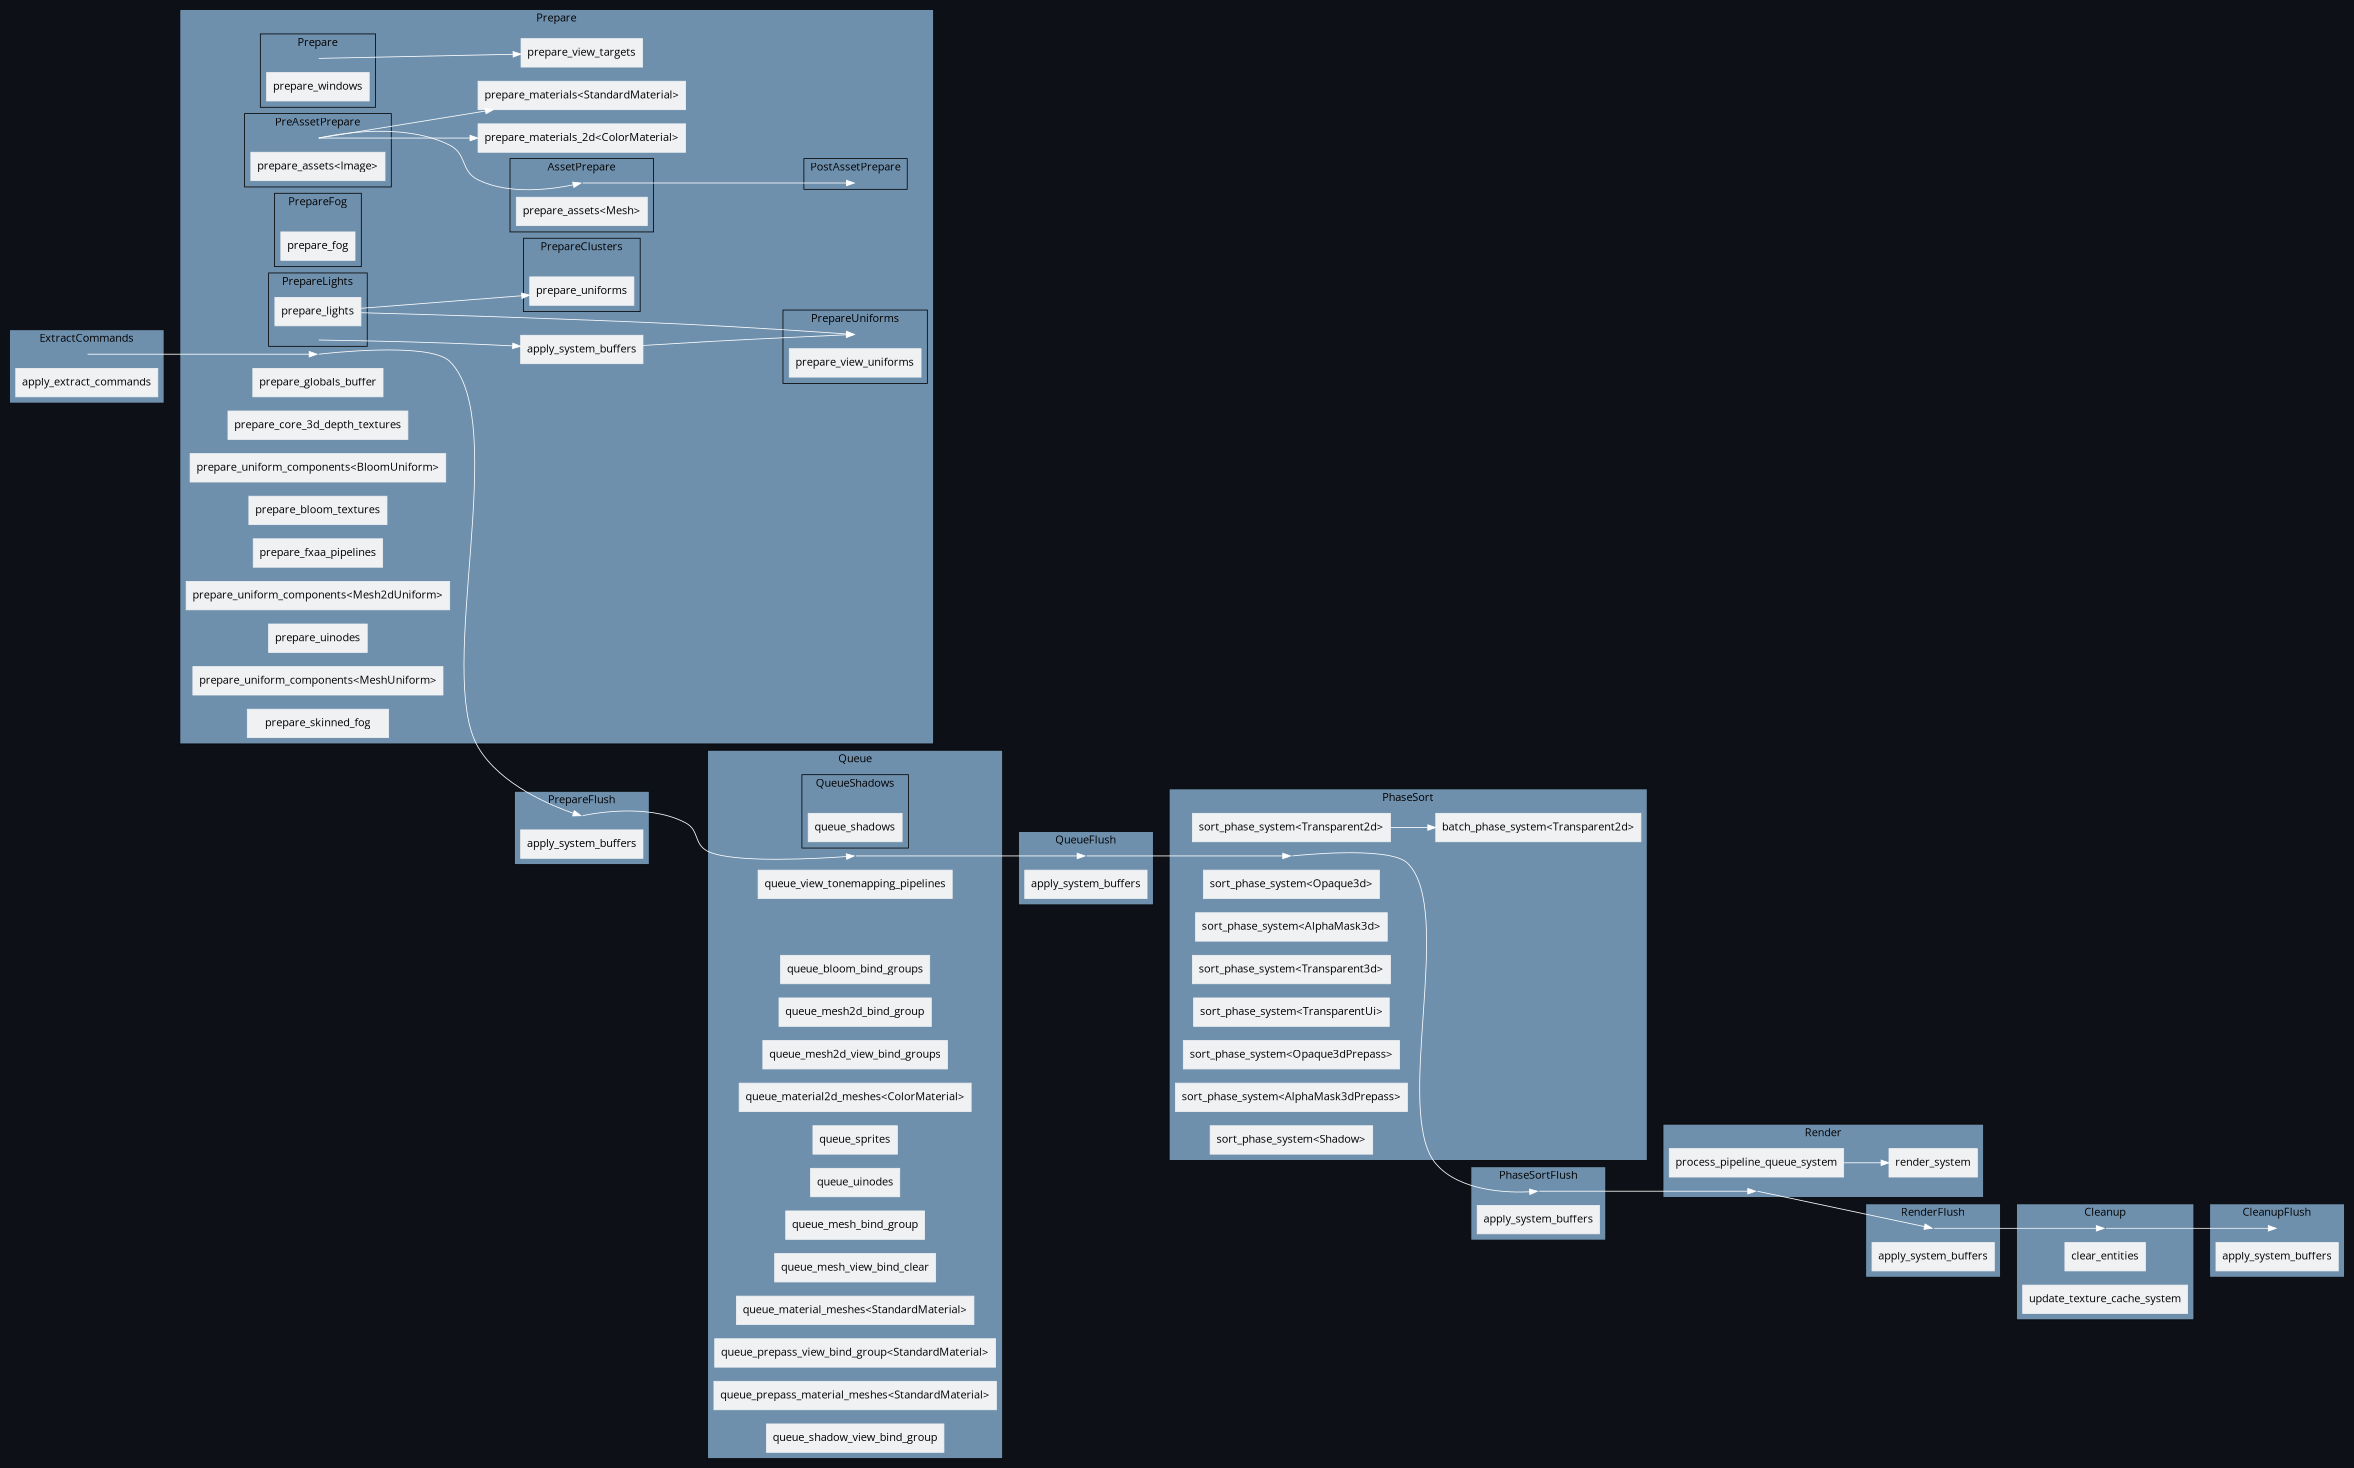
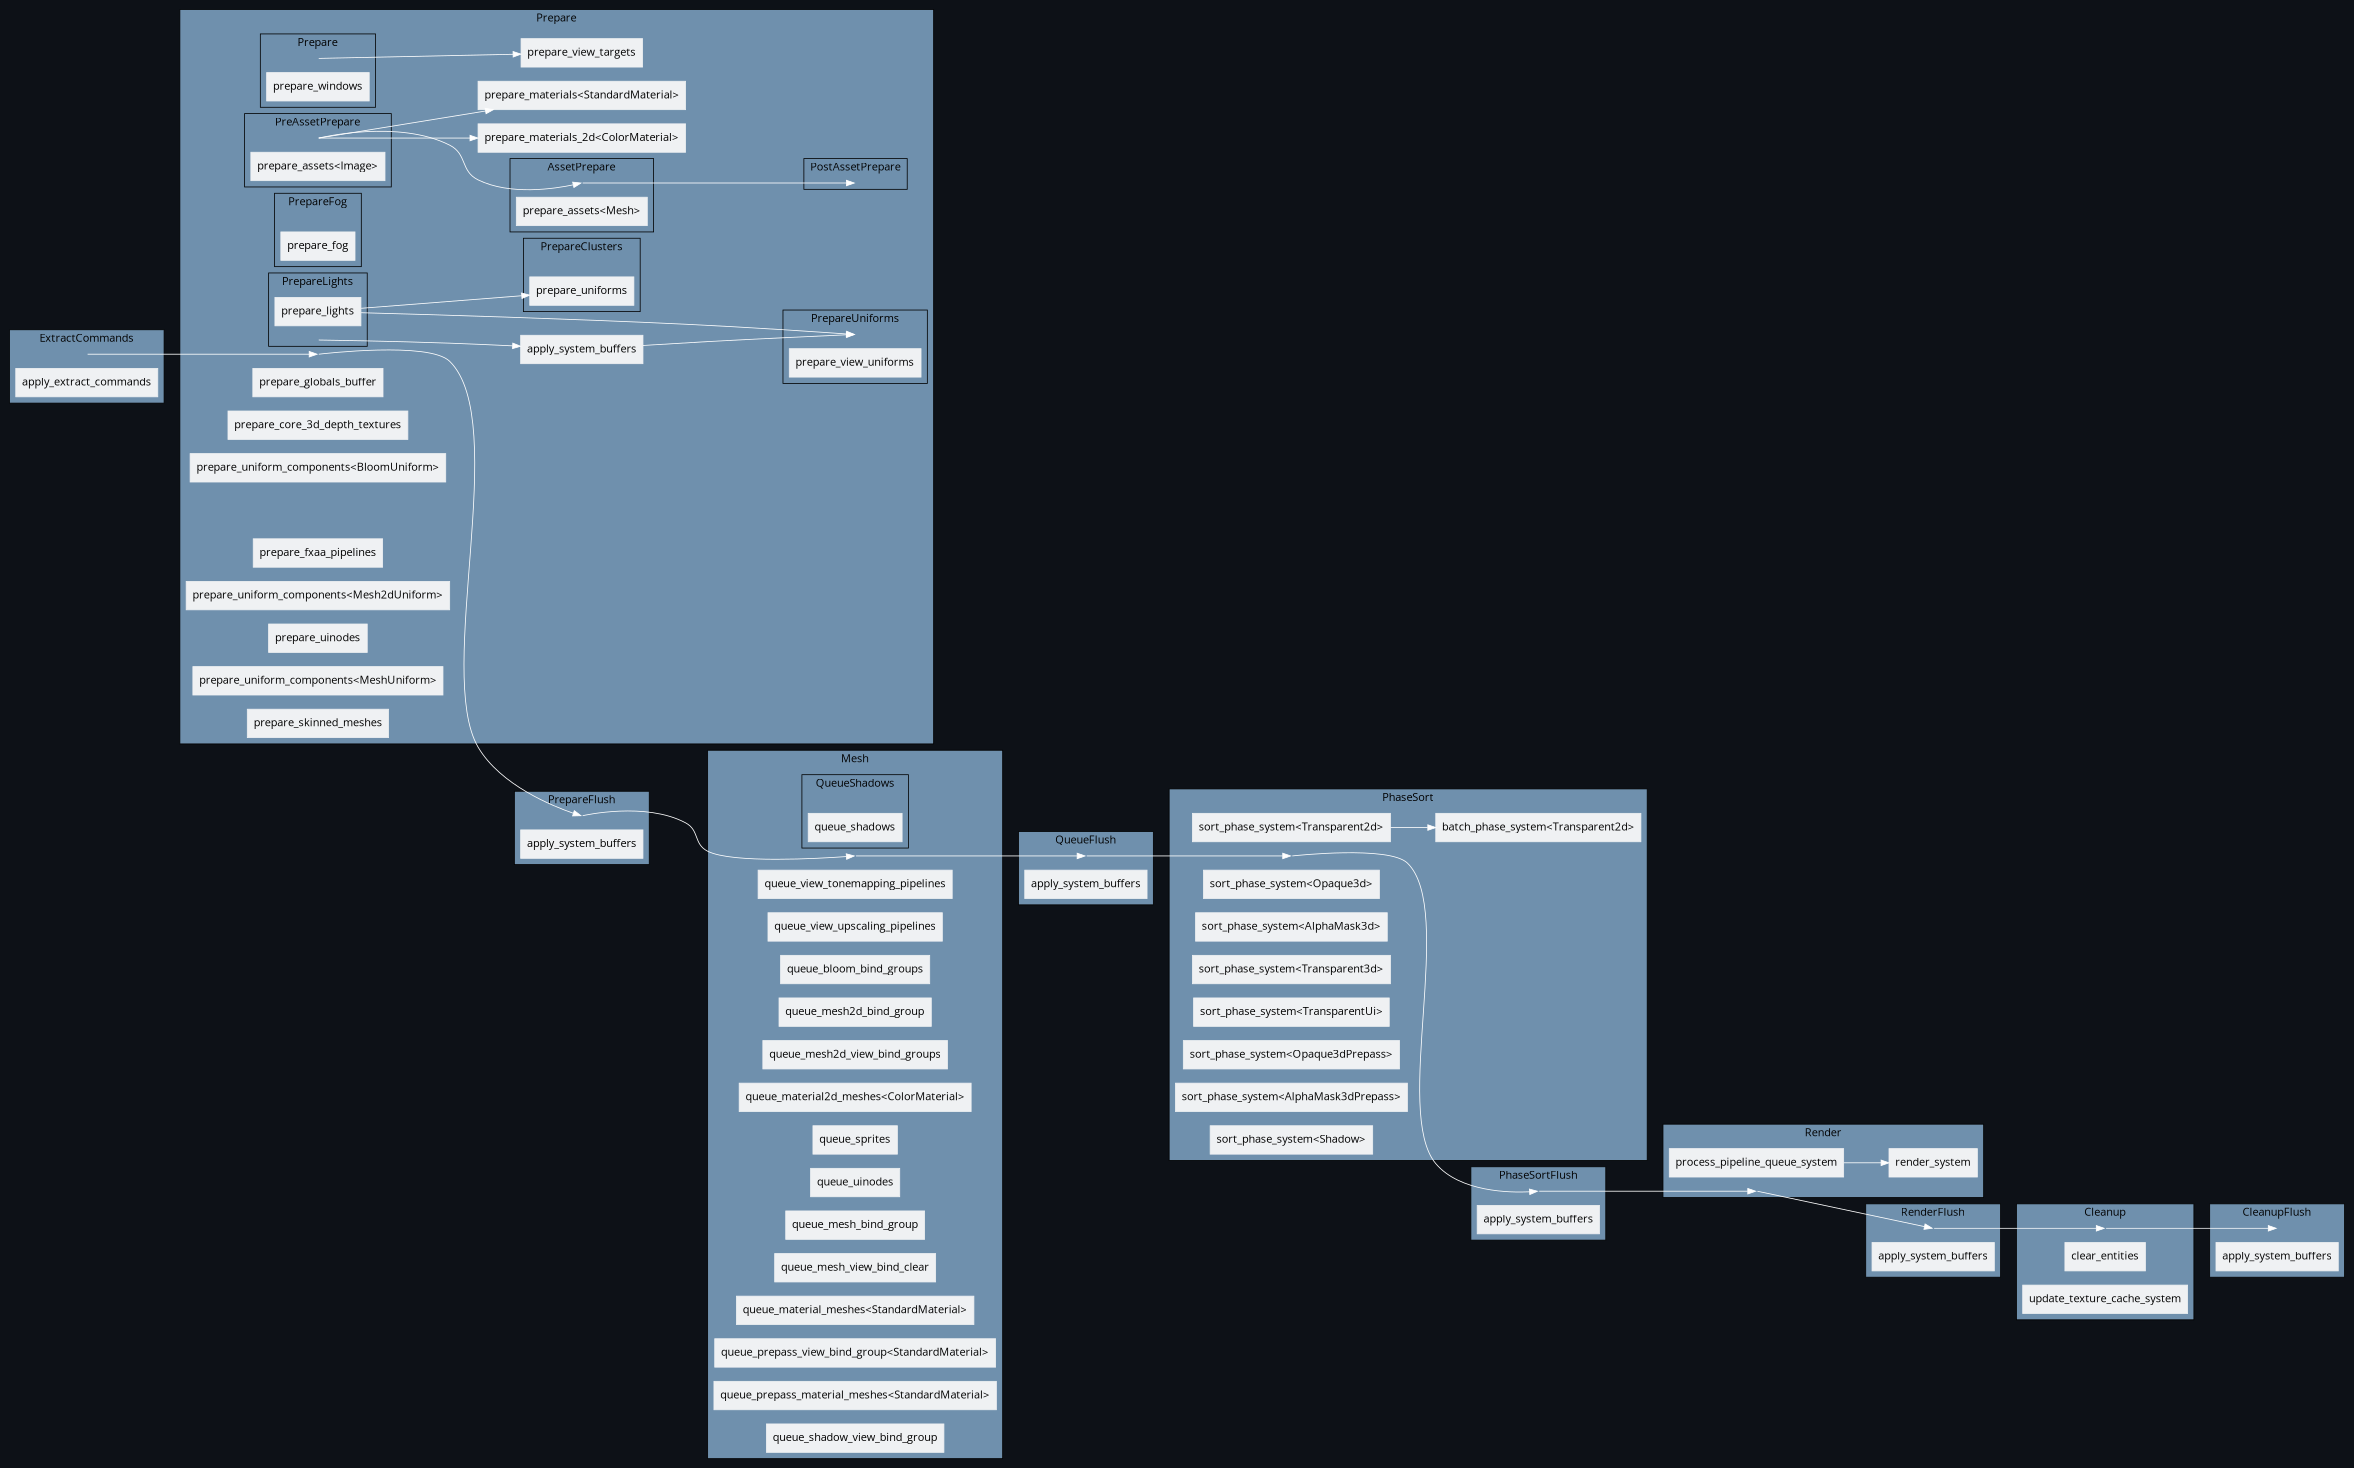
node "prepare_bloom_textures": removed
node "prepare_skinned_fog": label "prepare_skinned_fog" -> "prepare_skinned_meshes"
cluster "Queue": label "Queue" -> "Mesh"
node "queue_view_upscaling_pipelines": added
